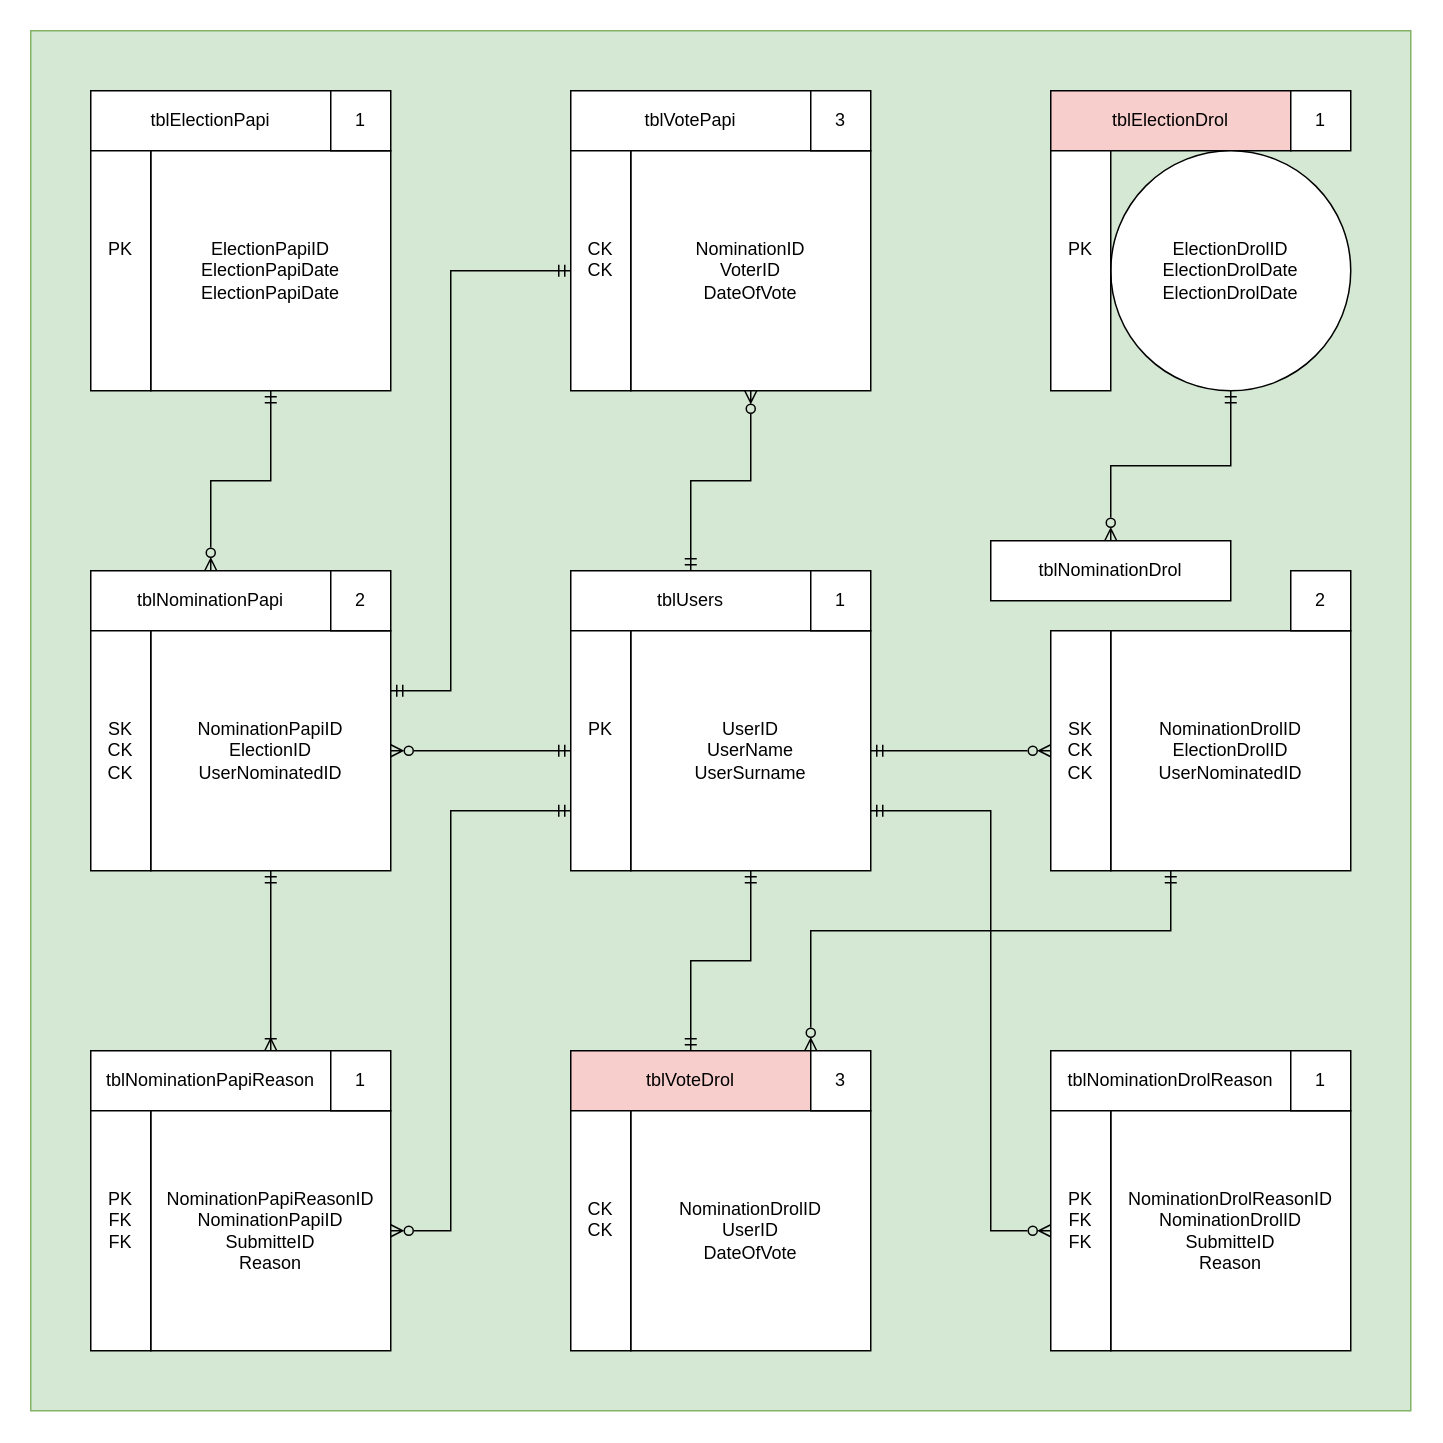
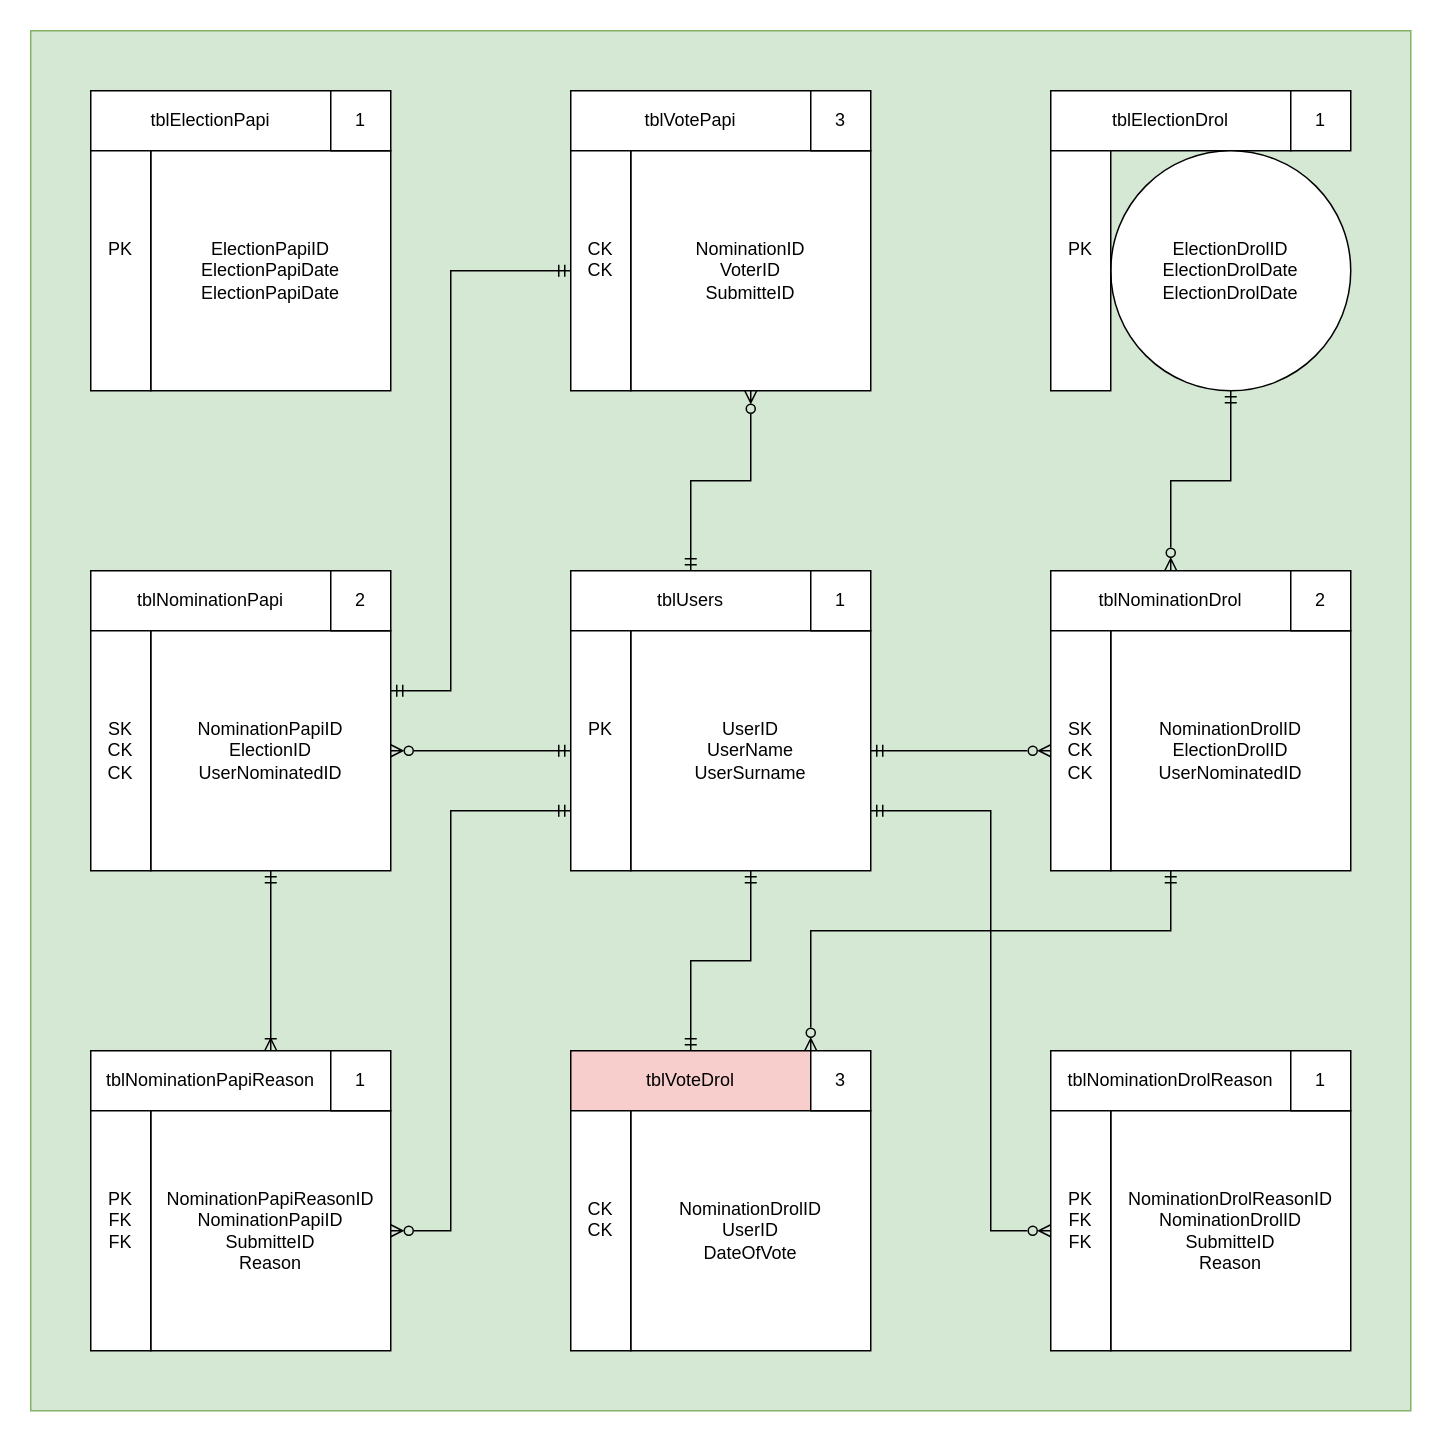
node "tblElectionDrol": fillcolor #f8cecc -> #ffffff
node "NominationID VoterID DateOfVote": label "NominationID VoterID DateOfVote" -> "NominationID VoterID SubmitteID"
edge "ElectionPapiID ElectionPapiDate ElectionPapiDate" -- "tblNominationPapi": removed
node "tblNominationDrol": moved (1111, 571) -> (1171, 601)
